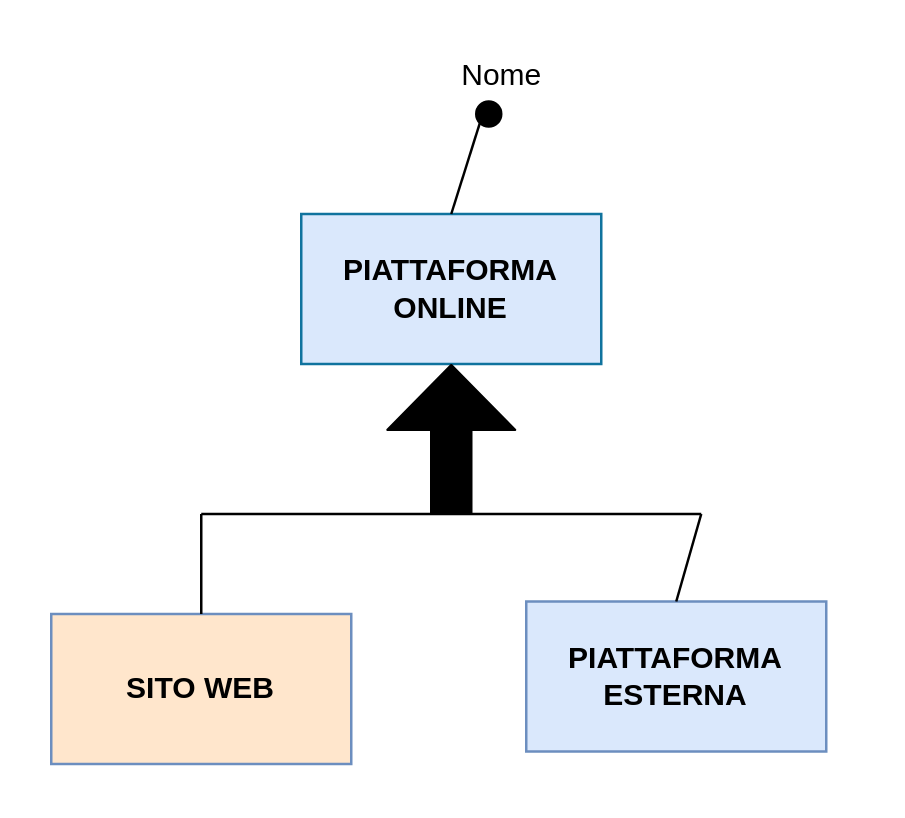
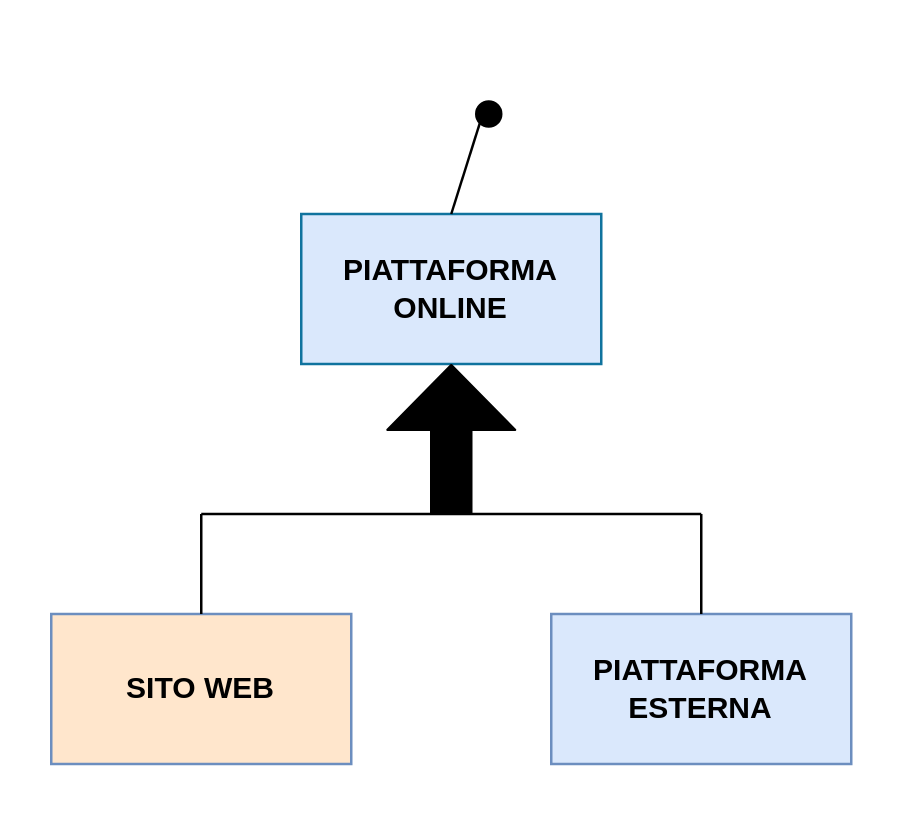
node "Nome": removed
node "PIATTAFORMA ESTERNA": moved (676, 676) -> (701, 689)
